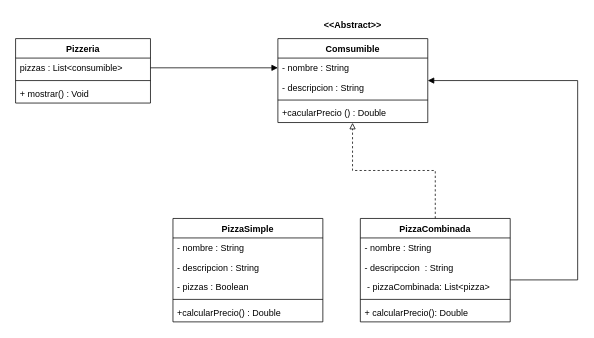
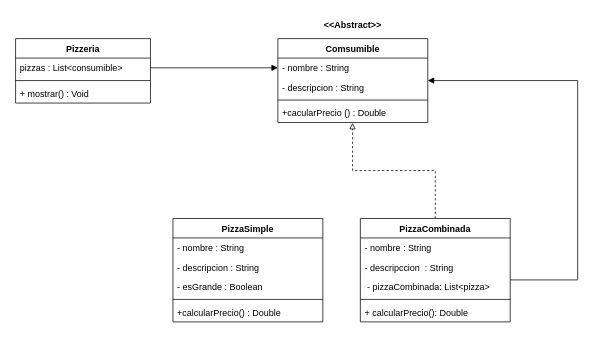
node "- pizzas : Boolean": label "- pizzas : Boolean" -> "- esGrande : Boolean"
